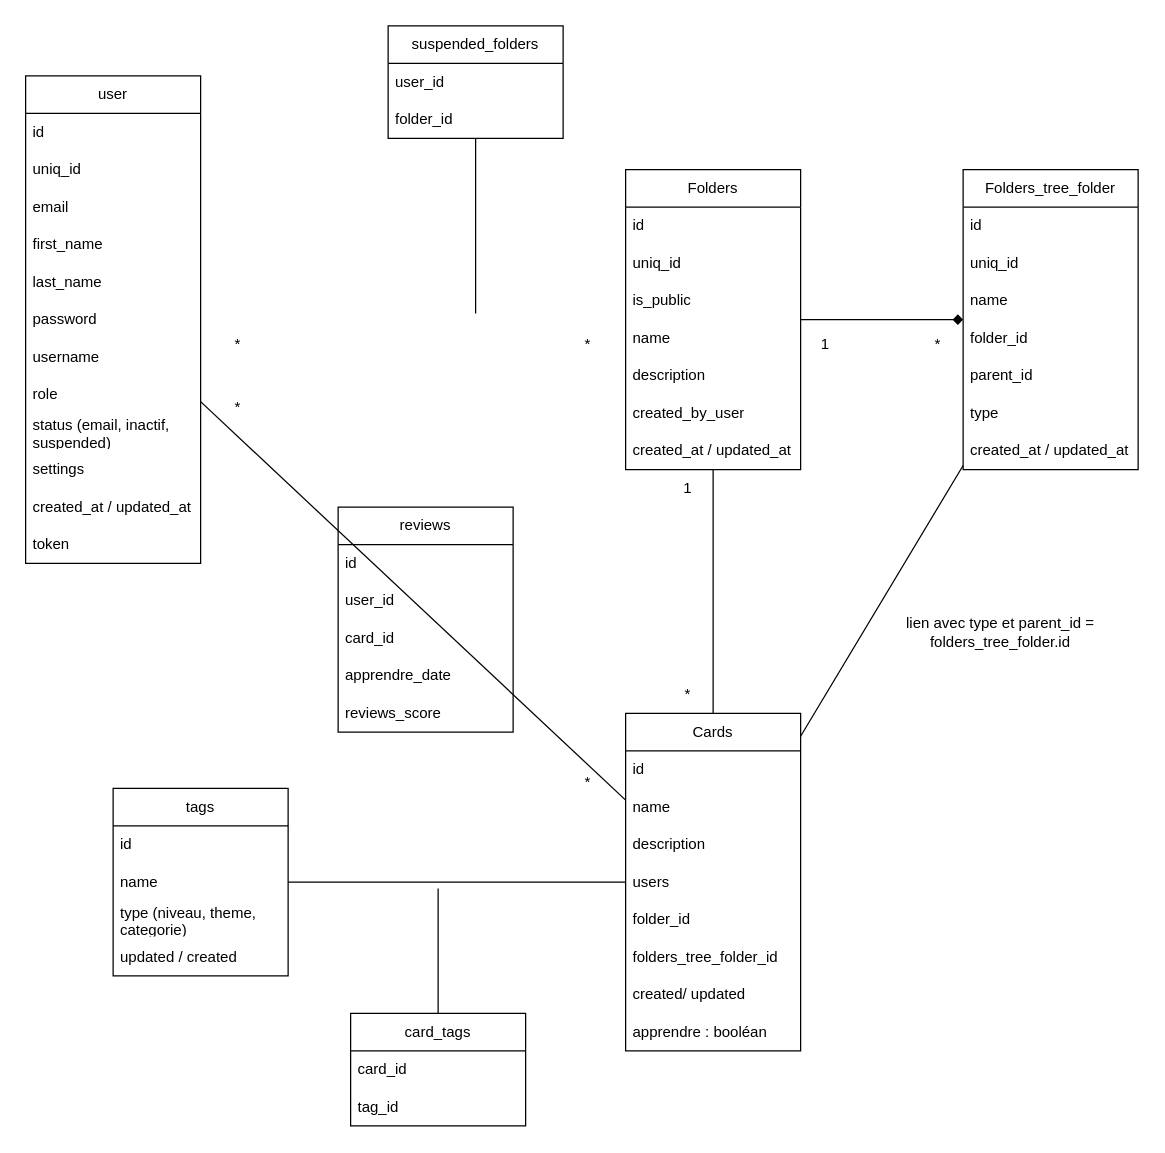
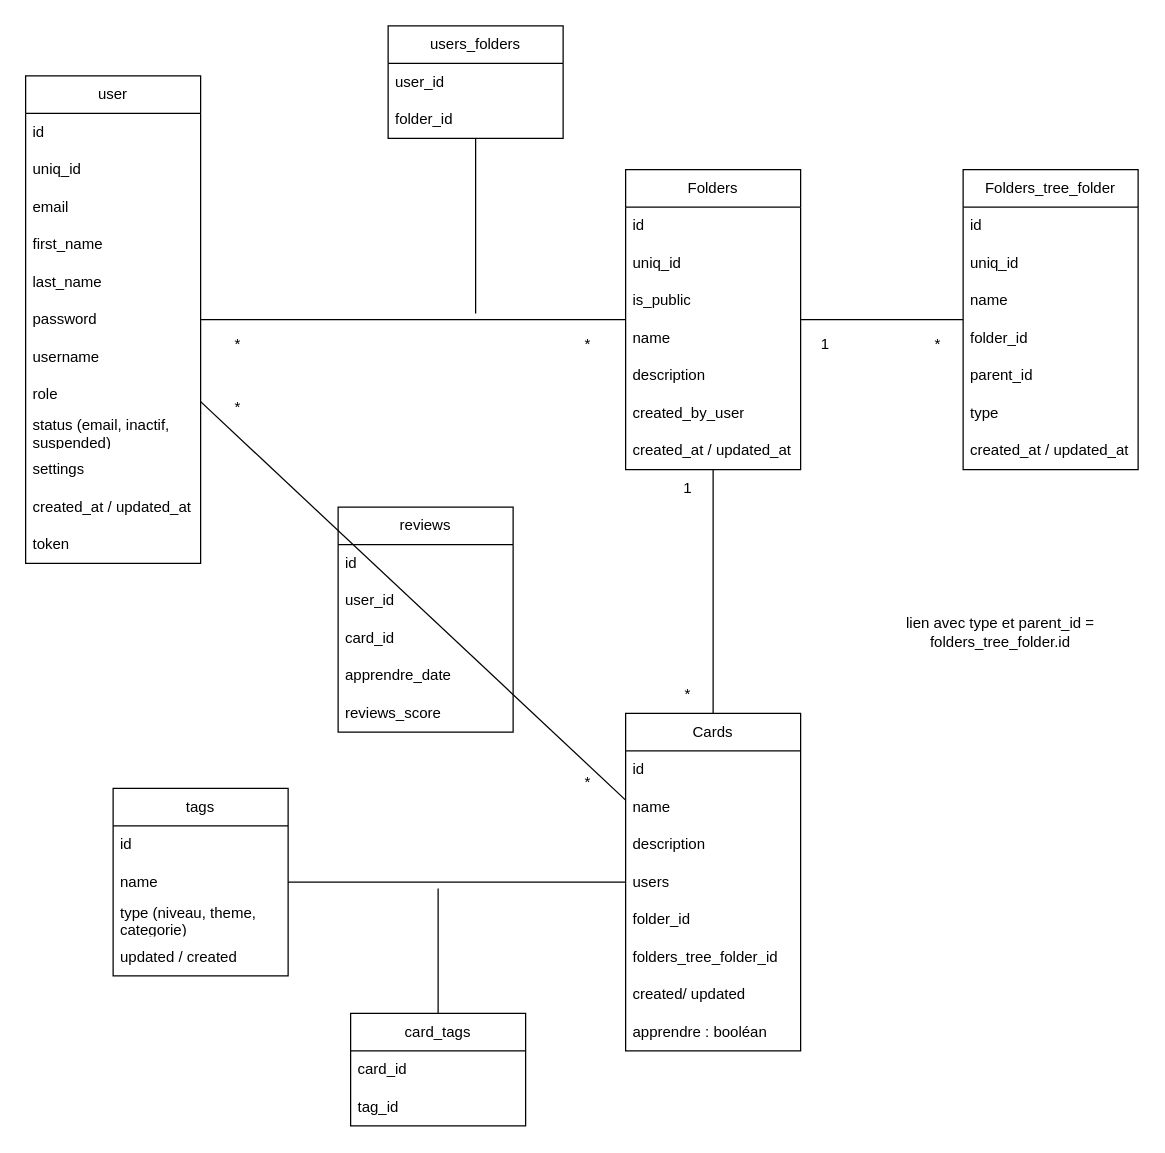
node "suspended_folders": label "suspended_folders" -> "users_folders"
edge "user" -- "Folders": added
edge "Folders" -> "Folders_tree_folder": arrowhead diamond -> none
edge "Folders_tree_folder" -- "Cards": removed
